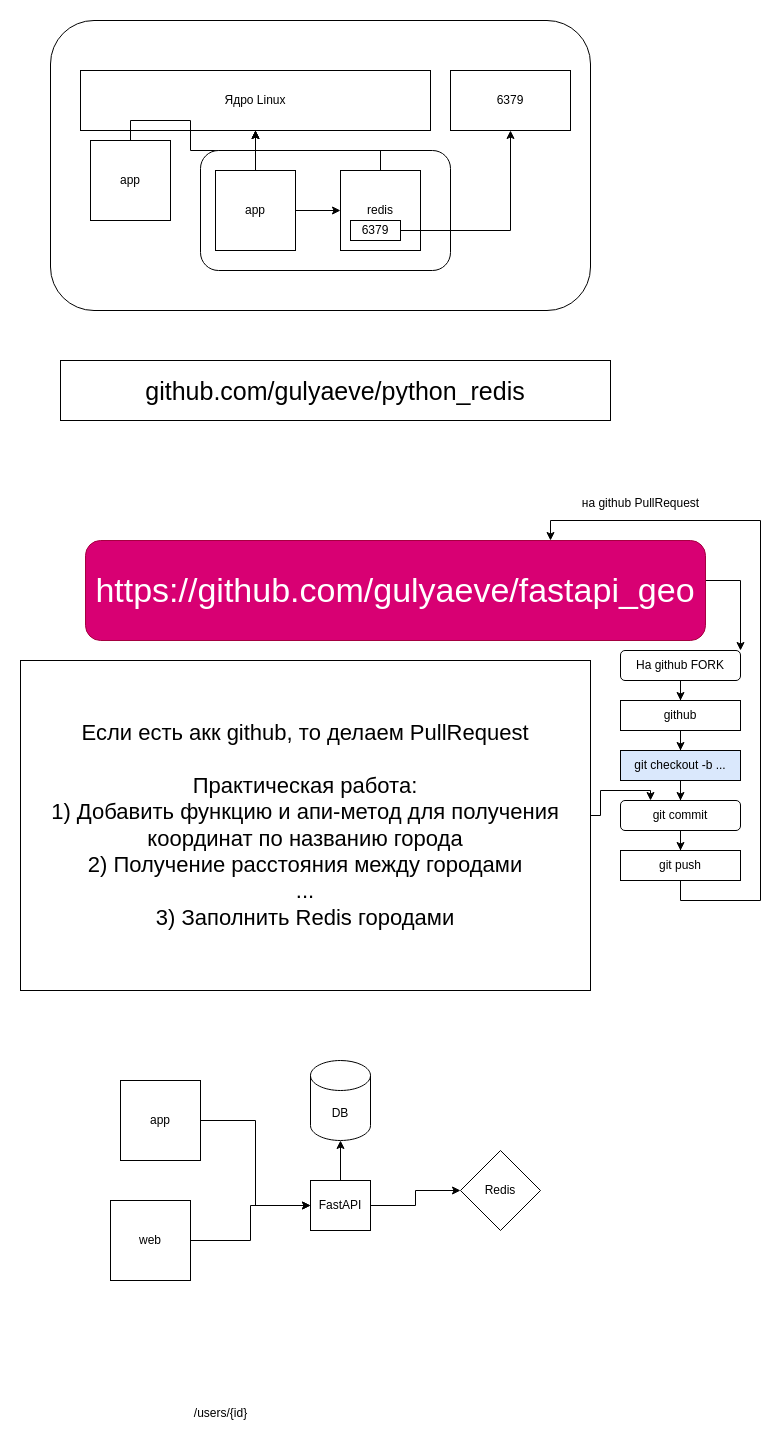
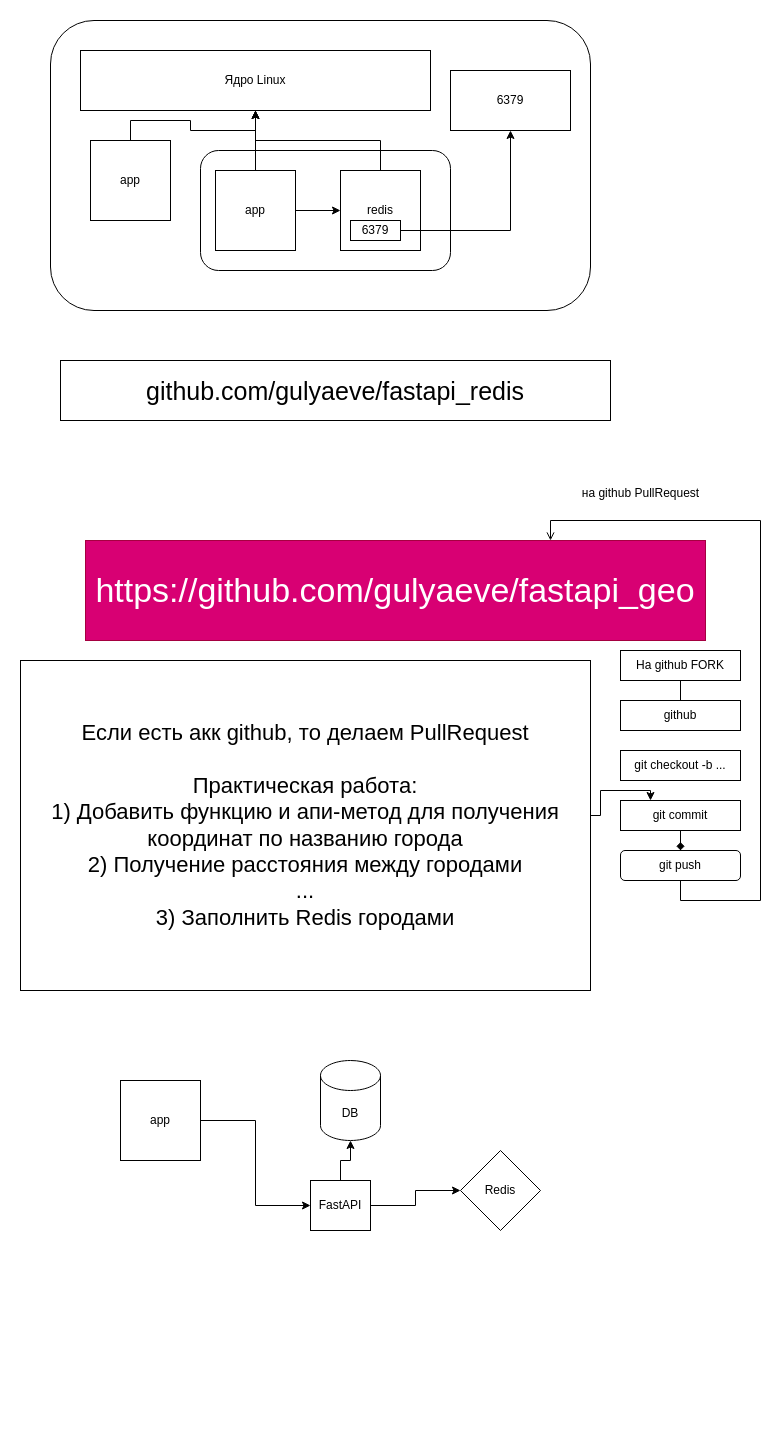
node "Ядро Linux": moved (256, 101) -> (256, 81)
node "github.com/gulyaeve/python_redis": label "github.com/gulyaeve/python_redis" -> "github.com/gulyaeve/fastapi_redis"
node "на github PullRequest": moved (641, 504) -> (641, 494)
edge "git push" -> "https://github.com/gulyaeve/fastapi_geo": arrowhead classic -> open
node "https://github.com/gulyaeve/fastapi_geo": shape rounded rectangle -> rectangle
edge "https://github.com/gulyaeve/fastapi_geo" -> "На github FORK": removed
node "На github FORK": shape rounded rectangle -> rectangle
edge "На github FORK" -> "github": arrowhead classic -> none
edge "github" -> "git checkout -b ...": removed
node "git checkout -b ...": fillcolor #dae8fc -> #ffffff
edge "git checkout -b ..." -> "git commit": removed
node "git commit": shape rounded rectangle -> rectangle
edge "git commit" -> "git push": arrowhead classic -> diamond
node "git push": shape rectangle -> rounded rectangle
node "DB": moved (341, 1101) -> (351, 1101)
node "web": removed
edge "web" -> "FastAPI": removed
node "/users/{id}": removed
